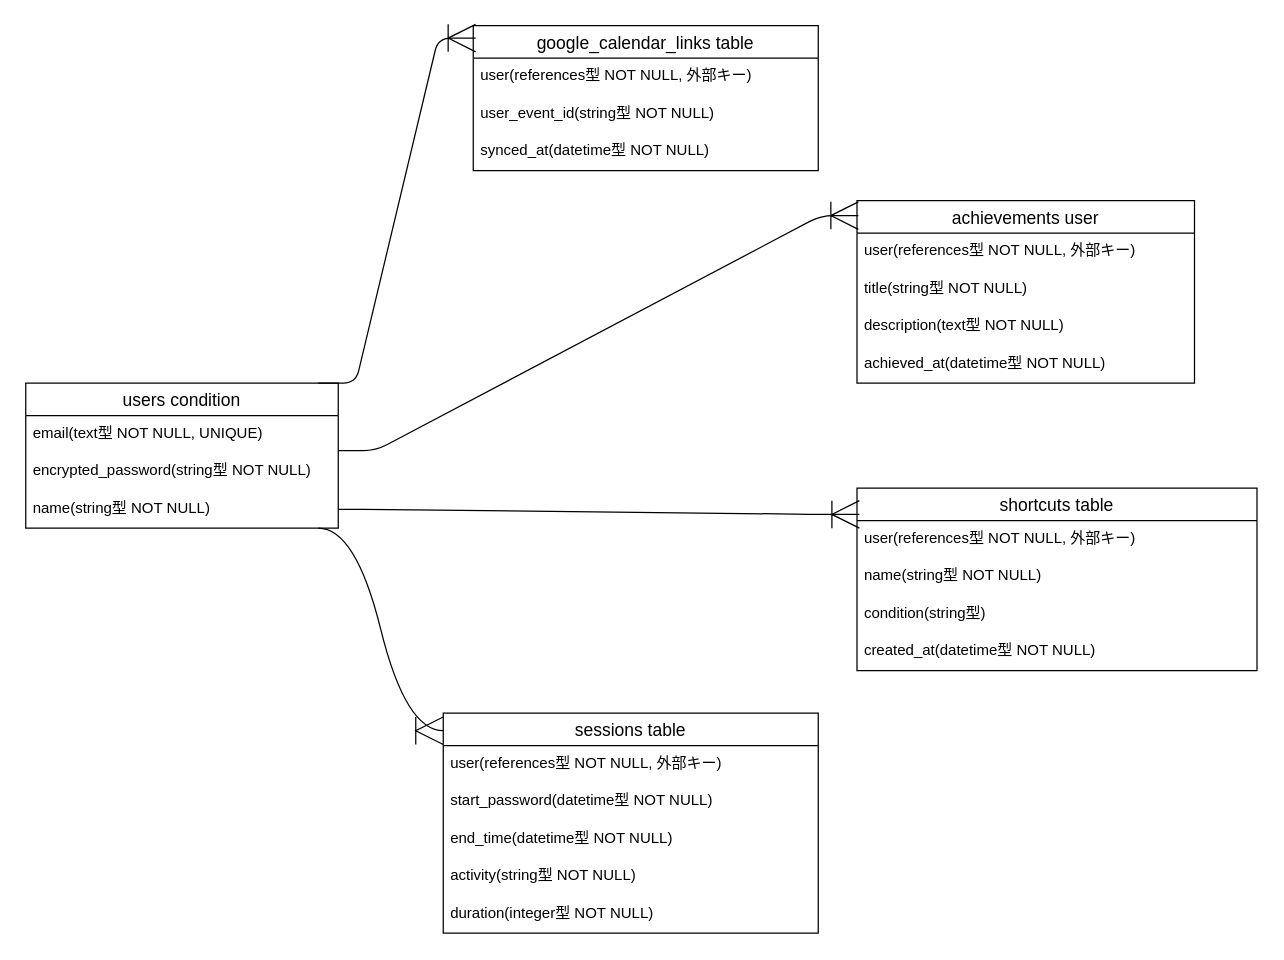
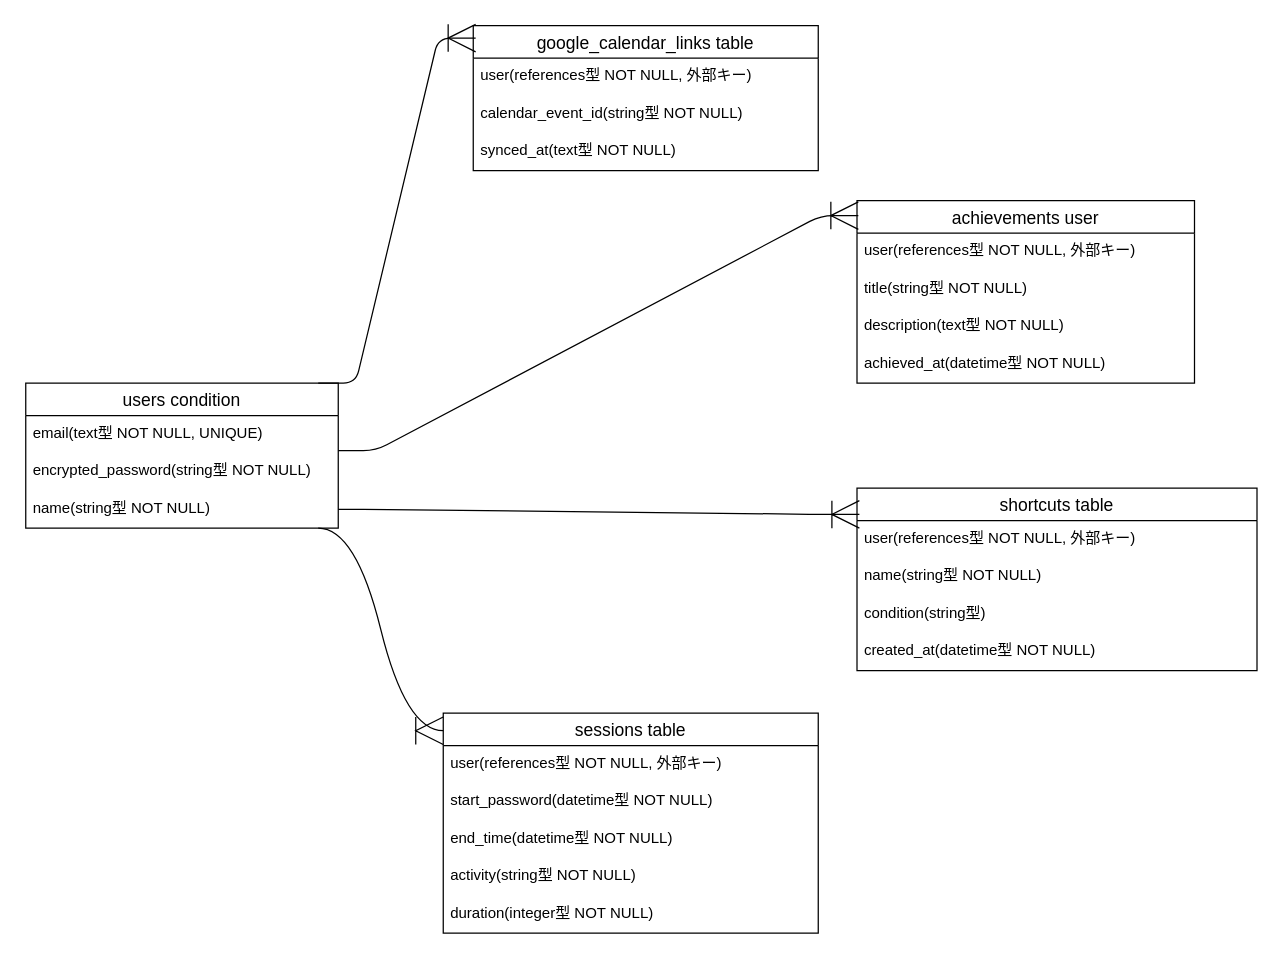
node "user_event_id(string型 NOT NULL)": label "user_event_id(string型 NOT NULL)" -> "calendar_event_id(string型 NOT NULL)"
node "synced_at(datetime型 NOT NULL)": label "synced_at(datetime型 NOT NULL)" -> "synced_at(text型 NOT NULL)"
